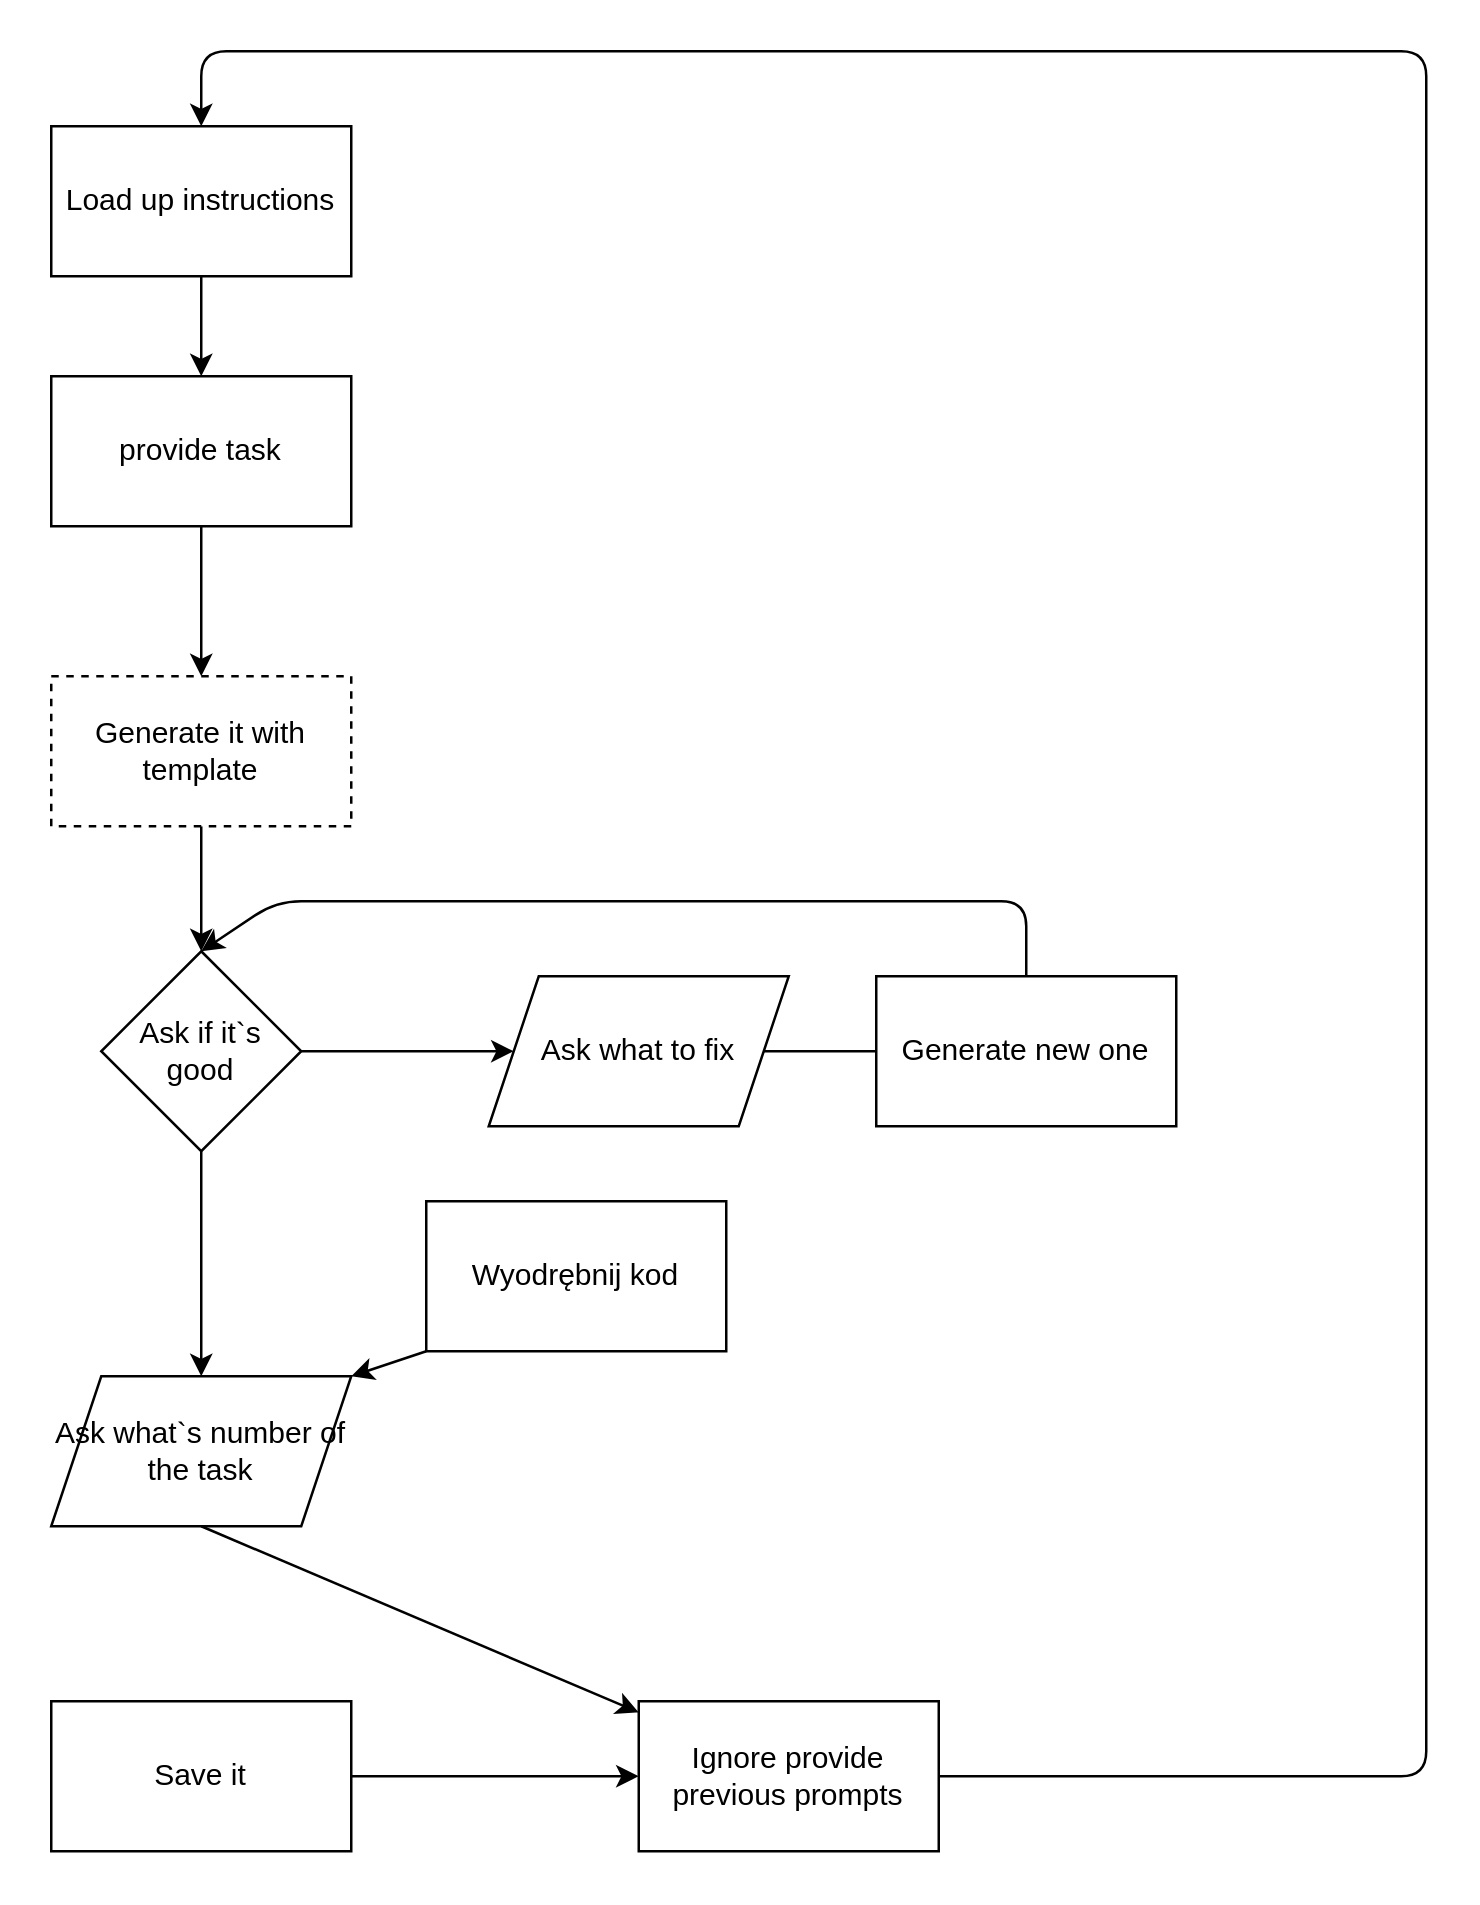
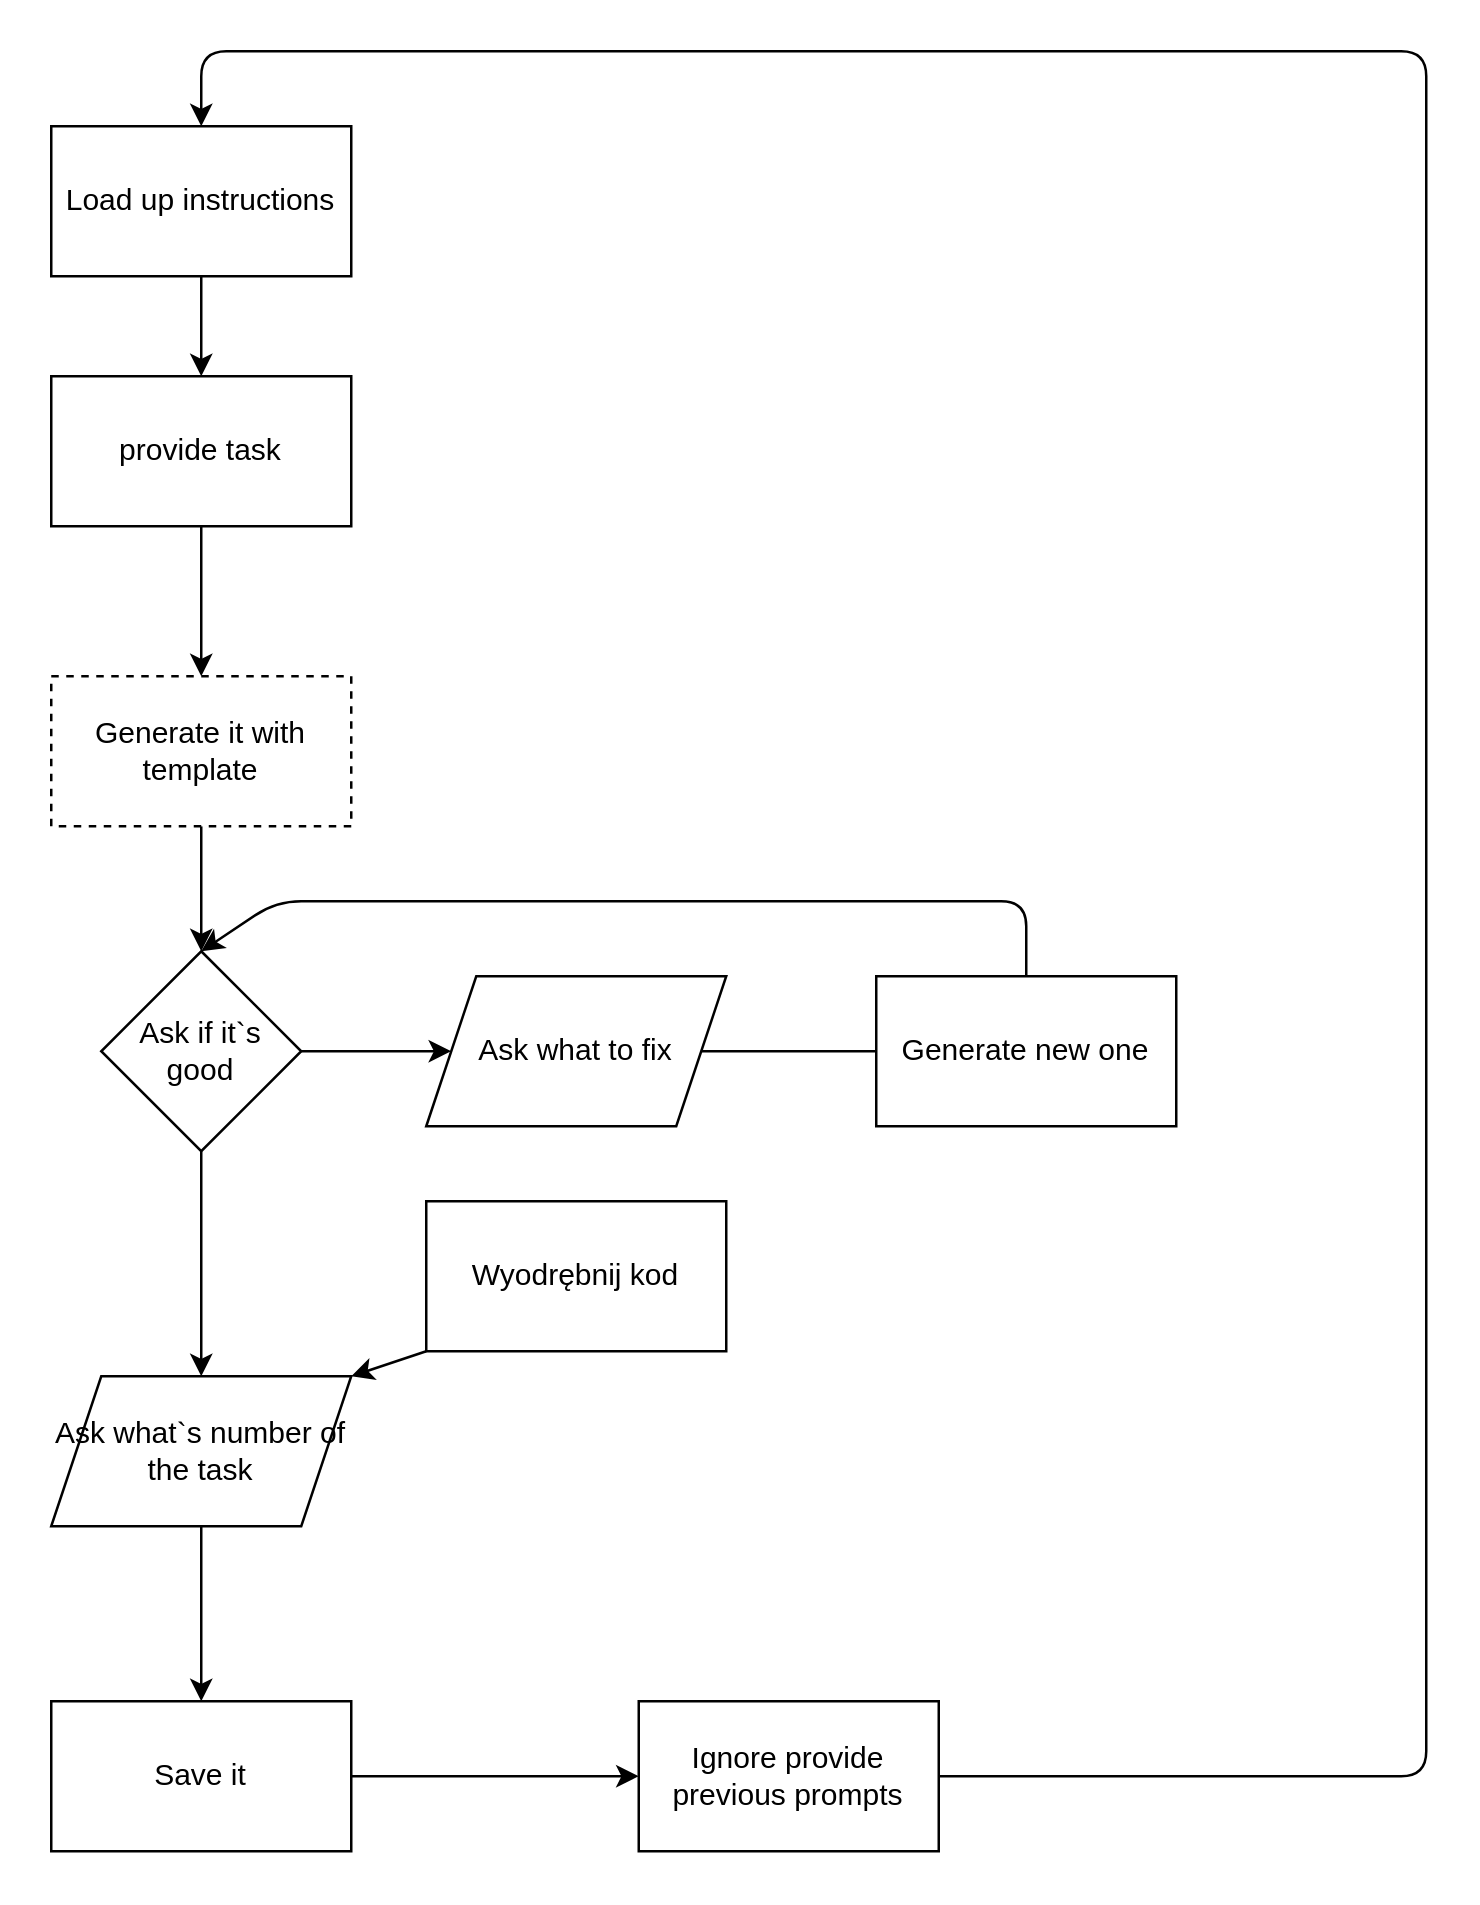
node "Ask what to fix": moved (639, 1051) -> (576, 1051)
edge "Ask what`s number of the task" -> "Ignore provide previous prompts": now "Ask what`s number of the task" -> "Save it"
